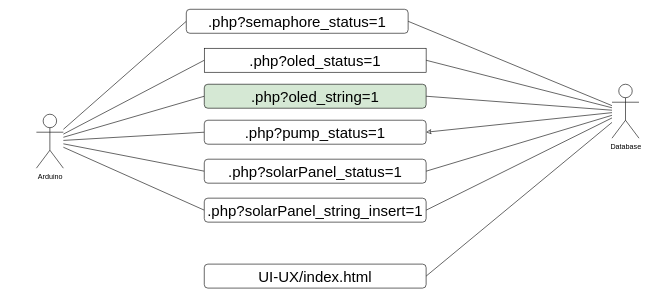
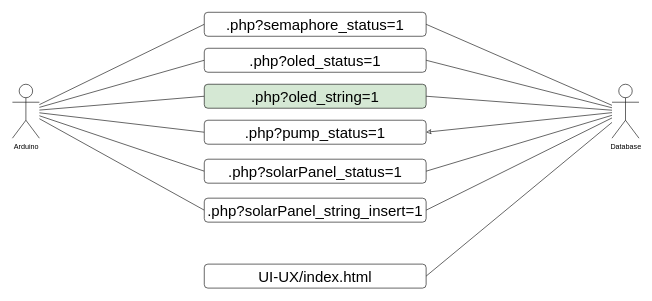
node ".php?semaphore_status=1": moved (297, 21) -> (315, 24)
node ".php?oled_status=1": shape rectangle -> rounded rectangle
node "Arduino": moved (50, 141) -> (26, 111)
